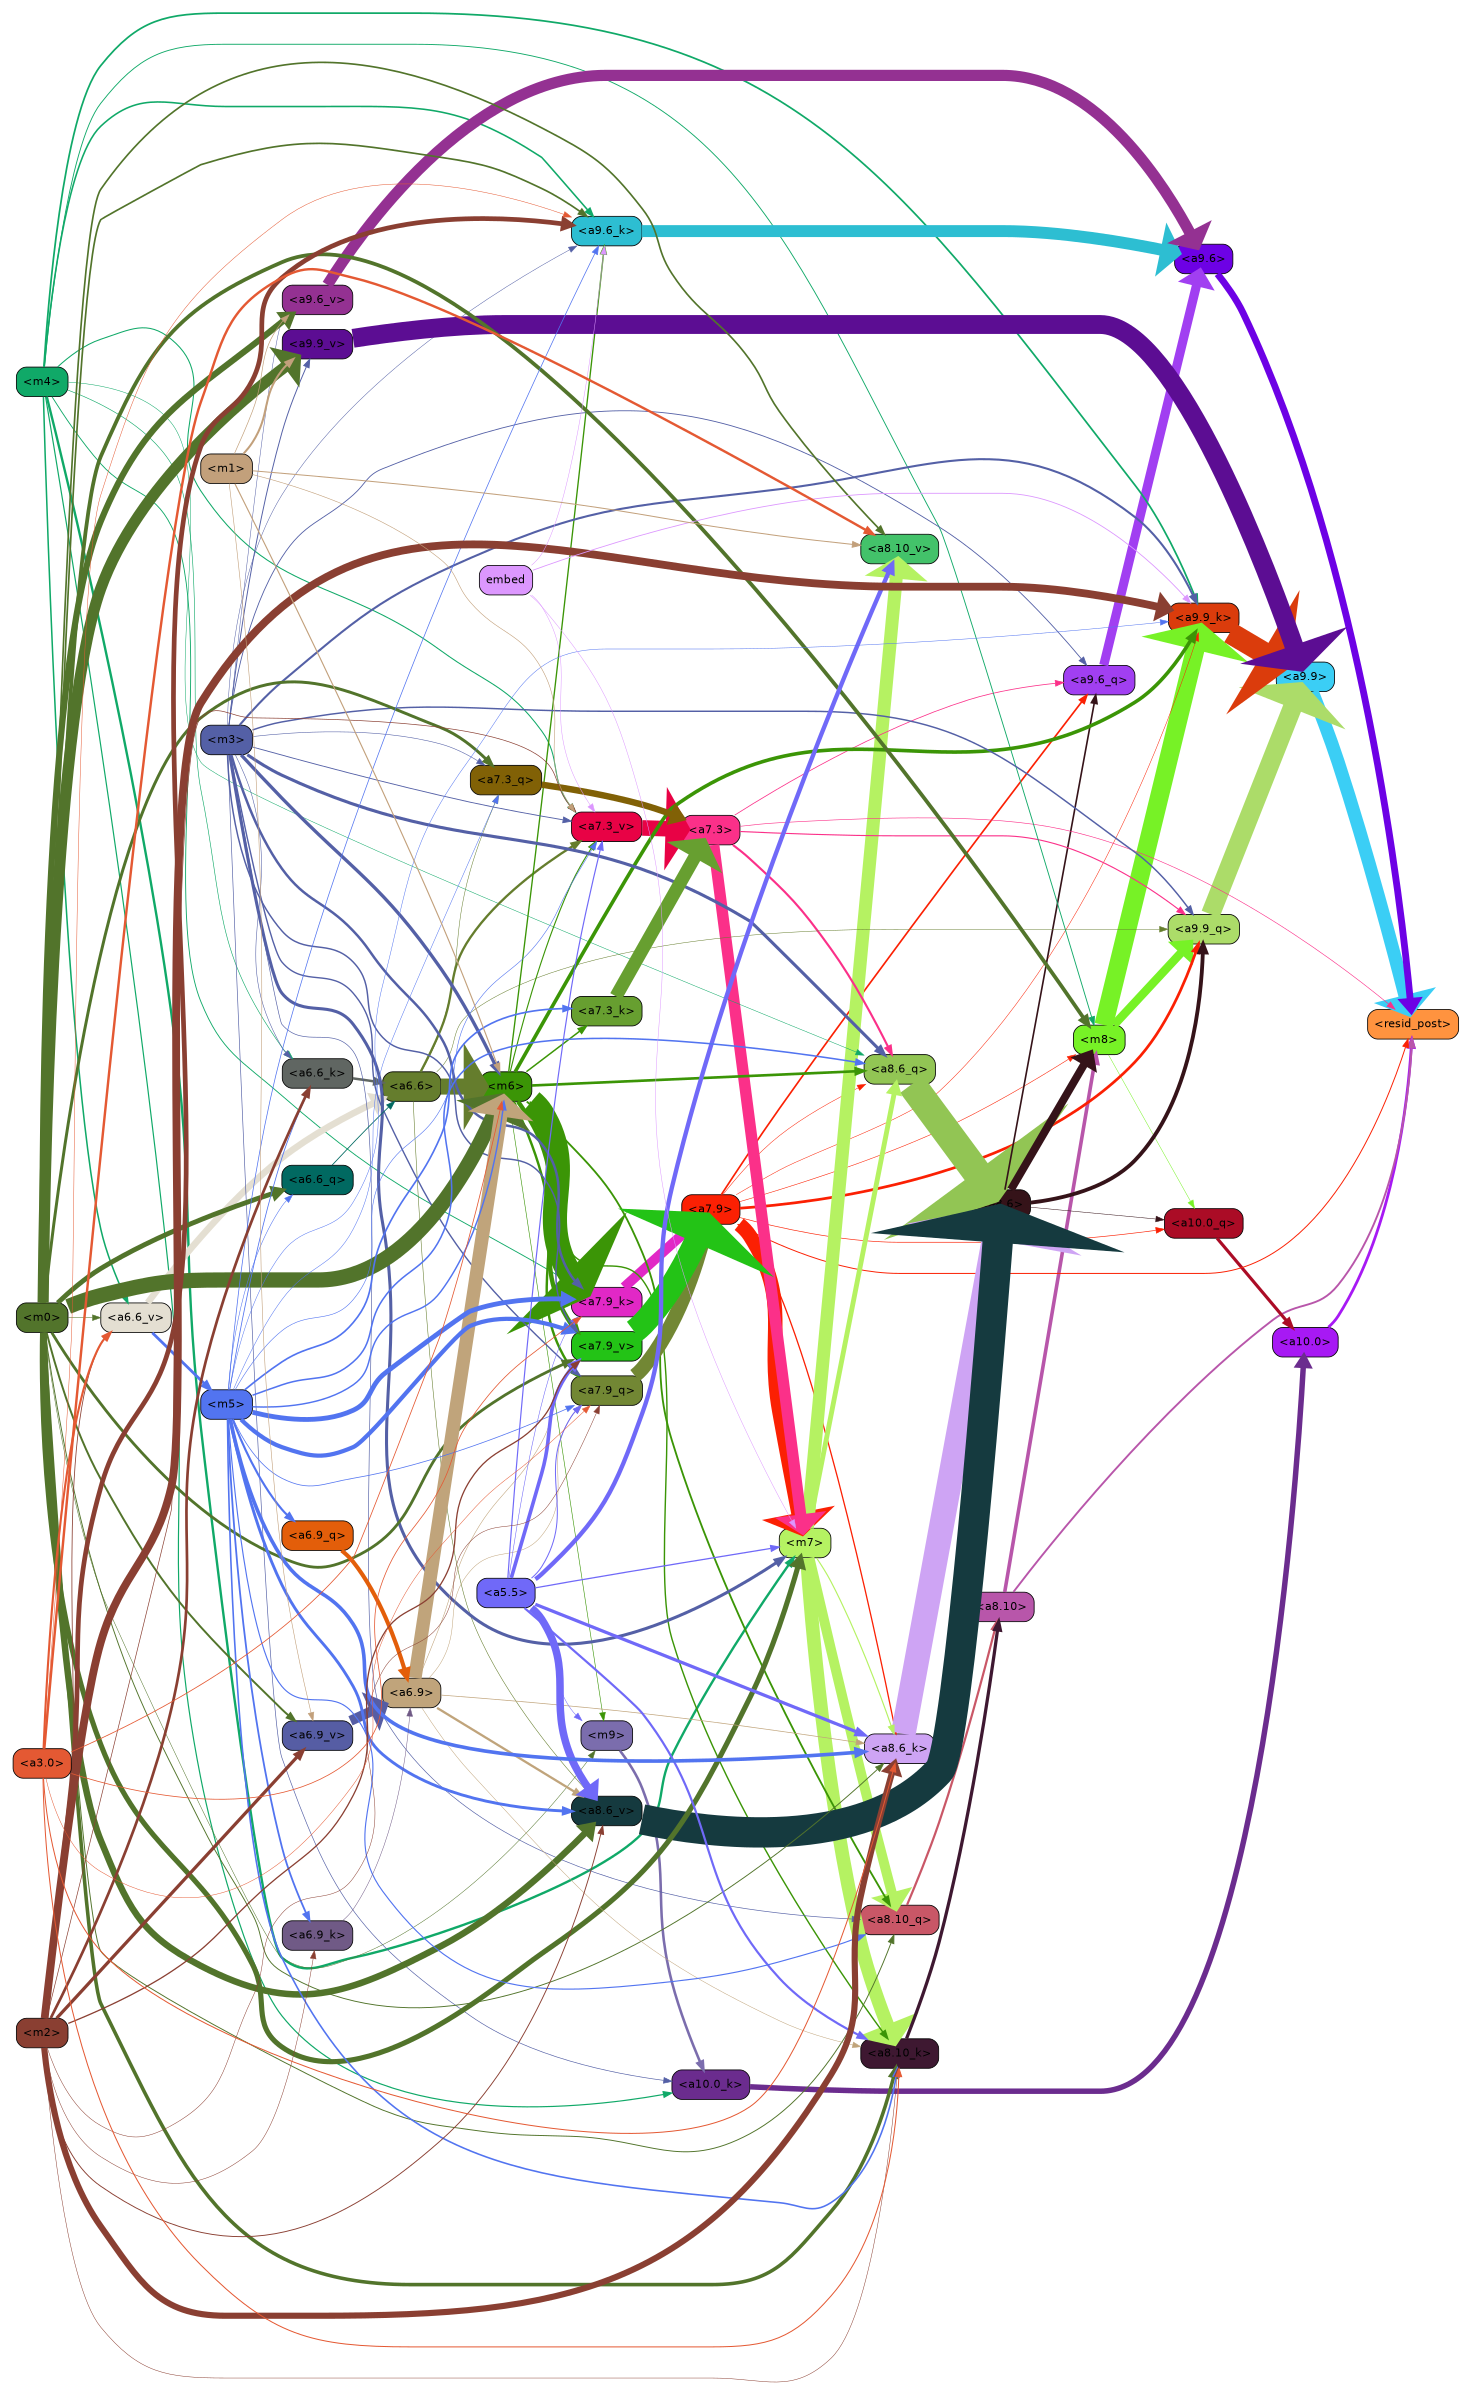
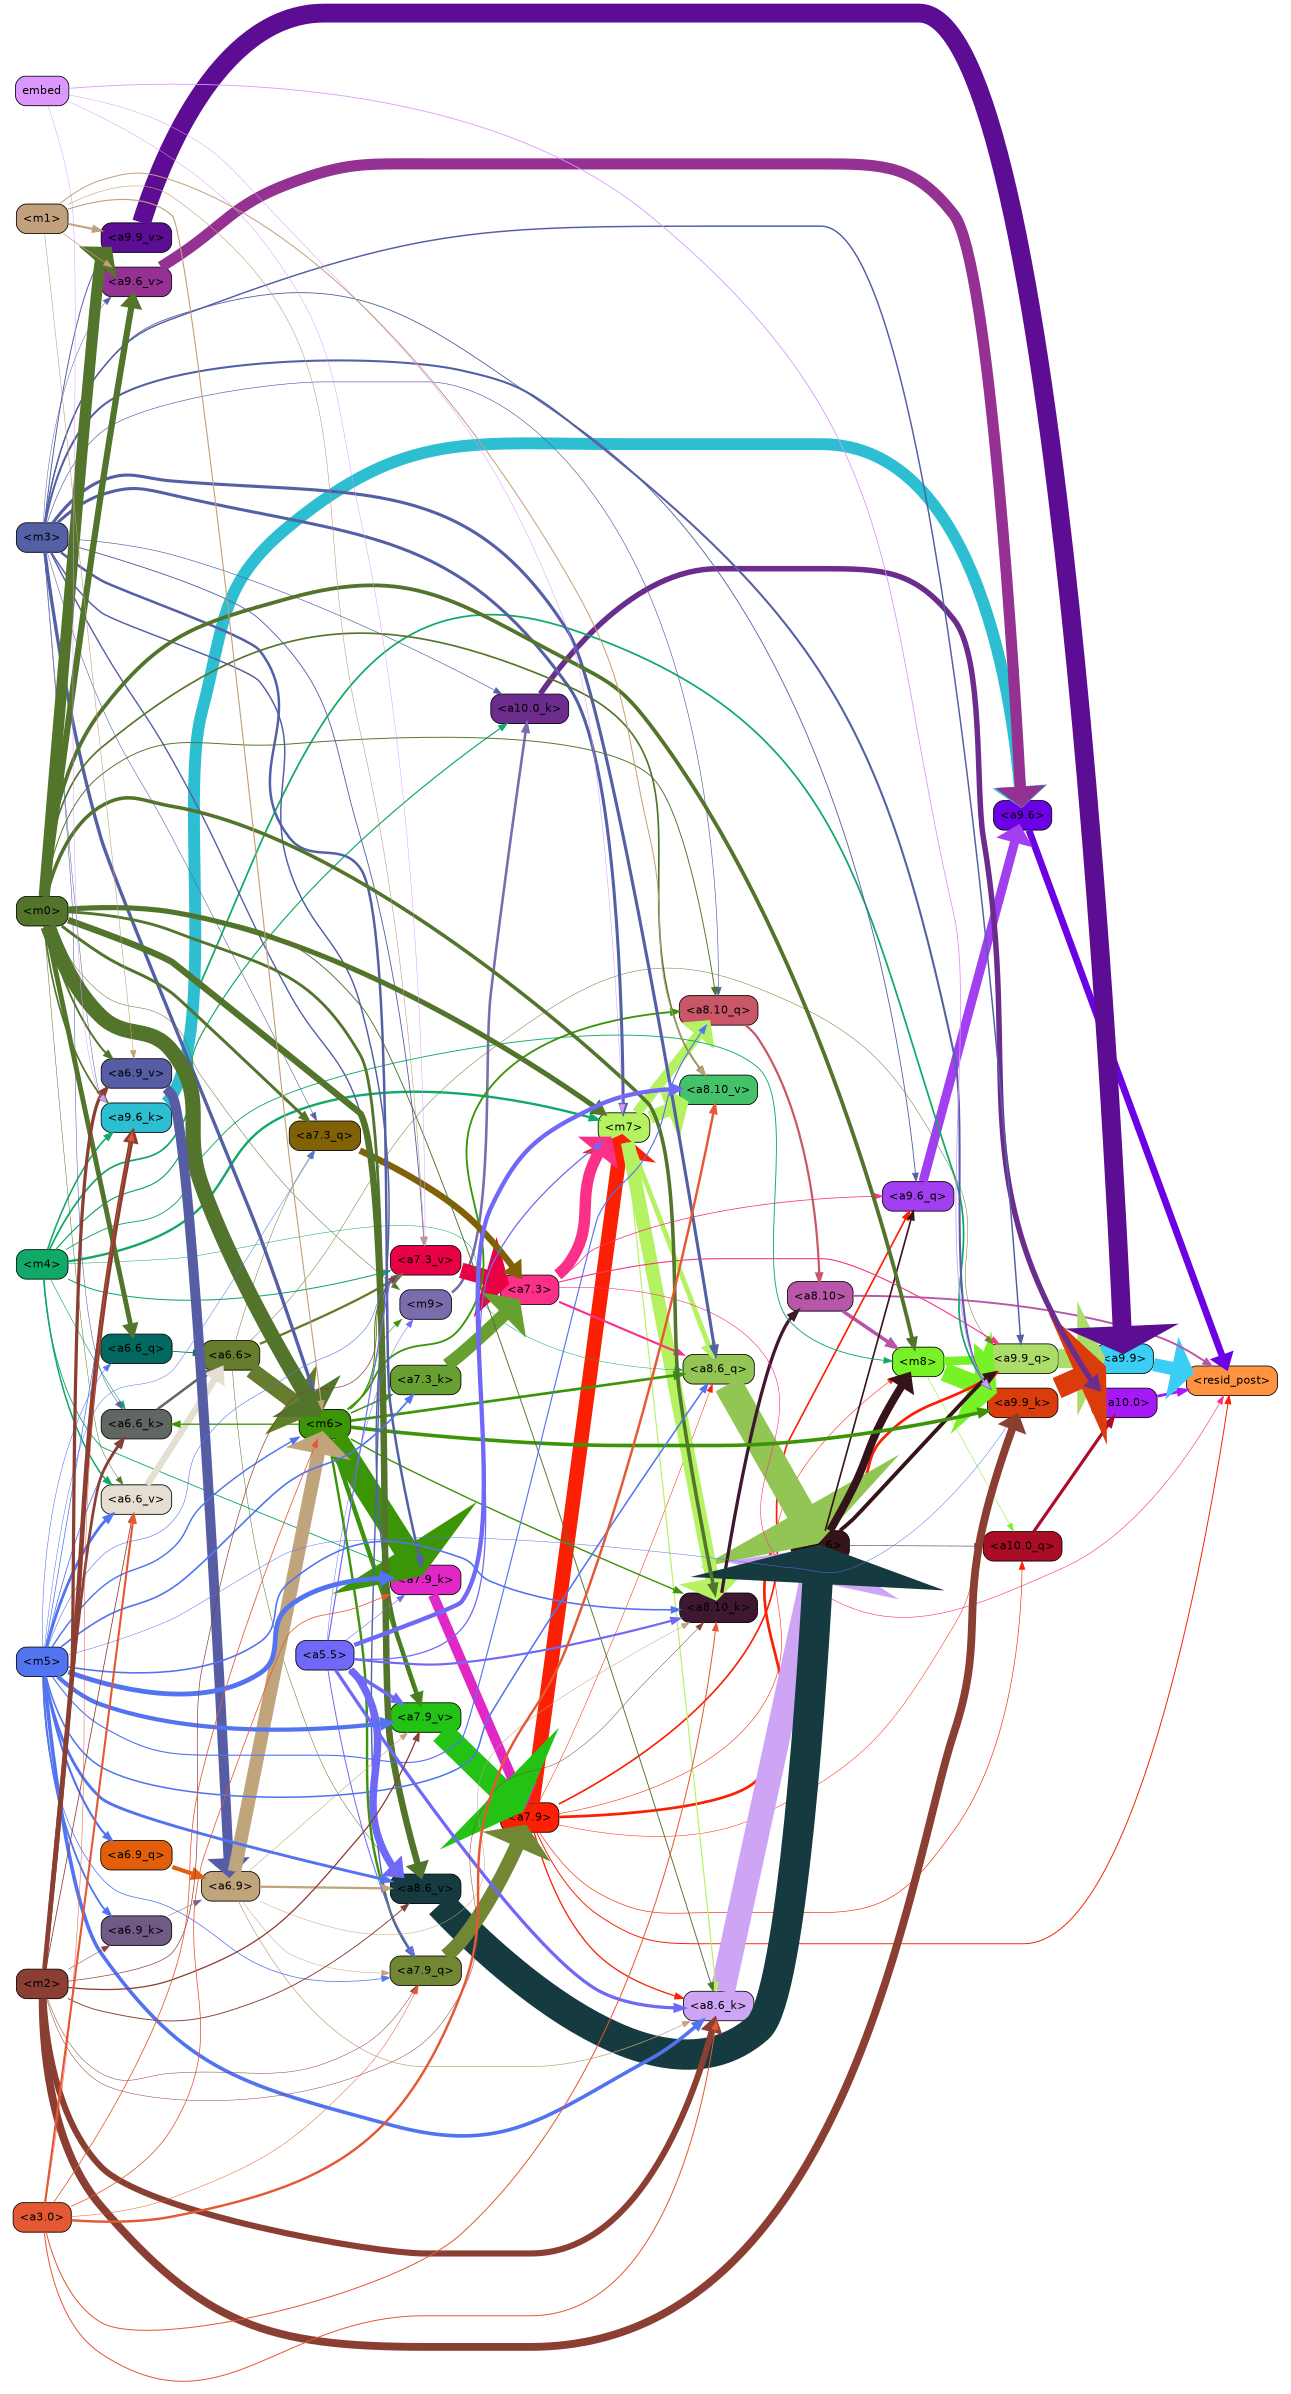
edge "<m6>" -> "<a9.6_k>": now "<m6>" -> "<a6.6_k>"
edge "<a6.6_v>" -> "<m5>": reversed
